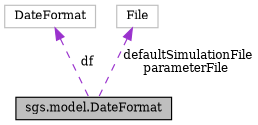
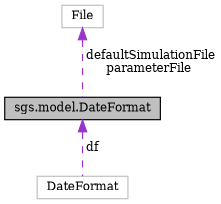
edge "sgs.model.DateFormat" -> "DateFormat": reversed
